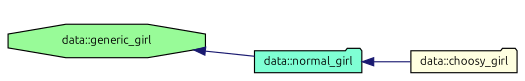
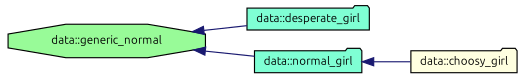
node "data::desperate_girl": added
node "data::generic_girl": label "data::generic_girl" -> "data::generic_normal"
